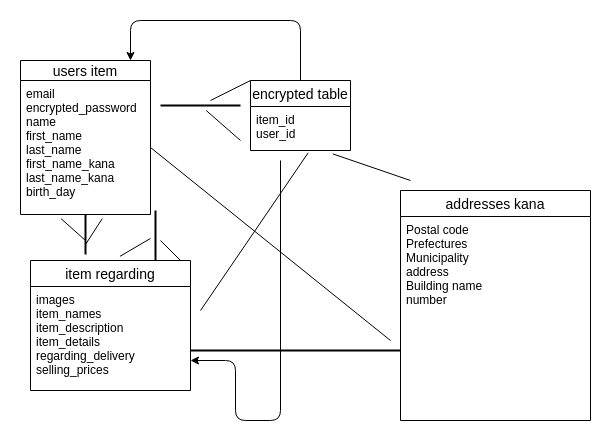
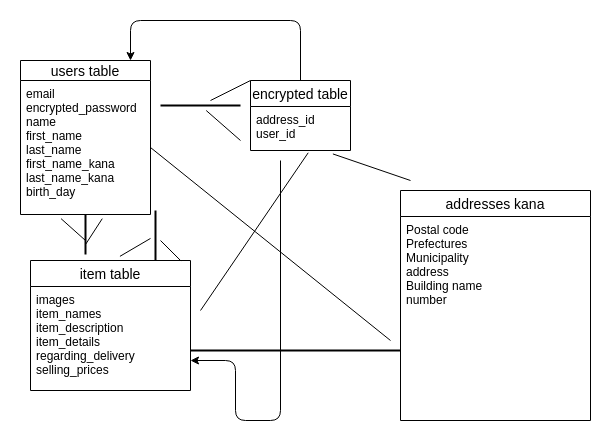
node "users item": label "users item" -> "users table"
node "item_id user_id": label "item_id user_id" -> "address_id user_id"
node "item regarding": label "item regarding" -> "item table"
